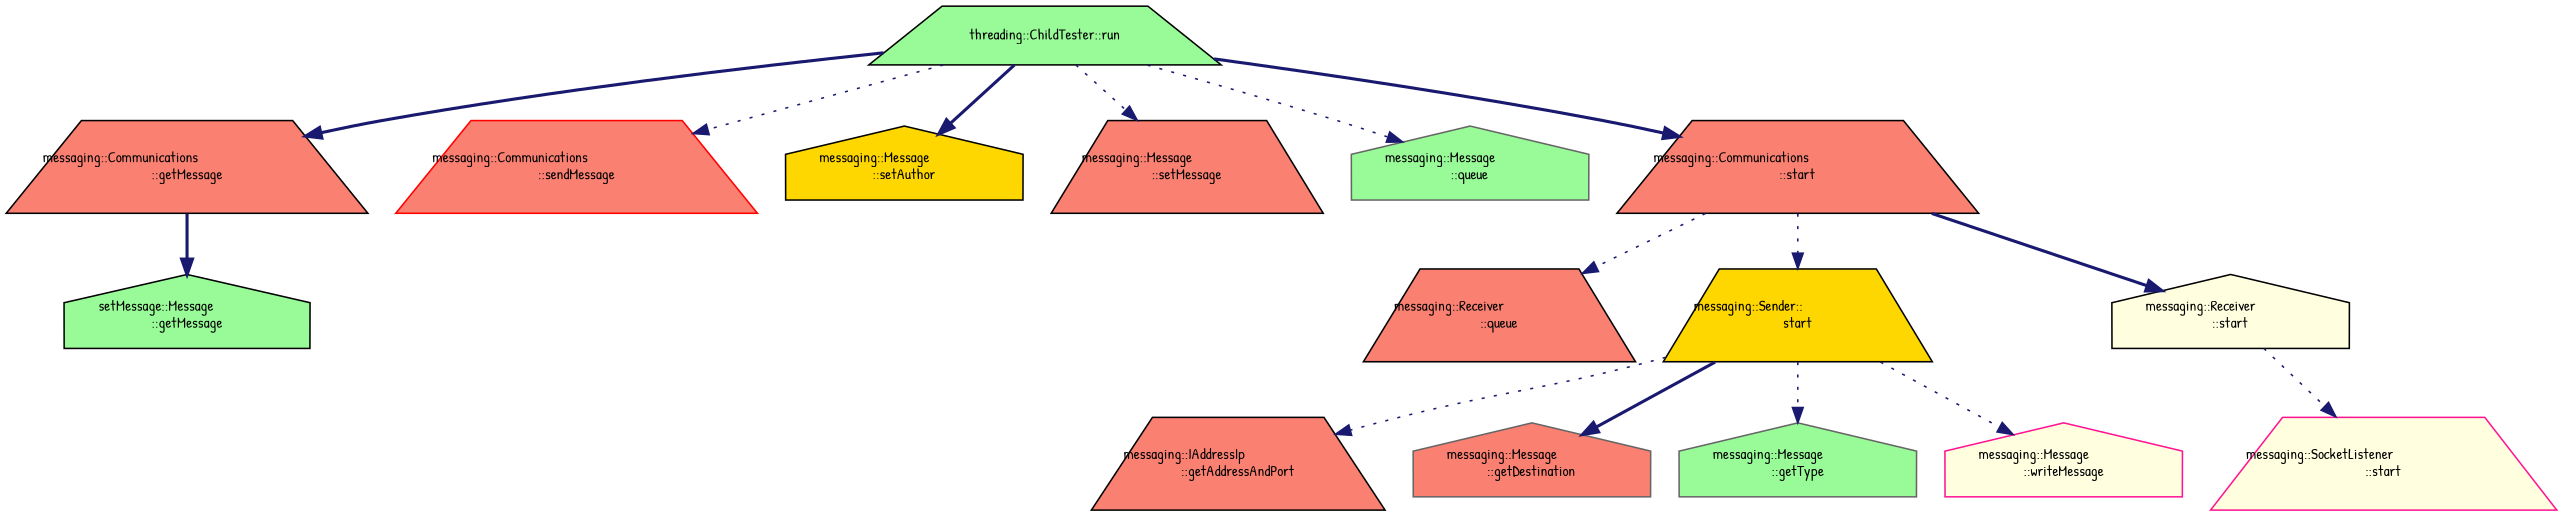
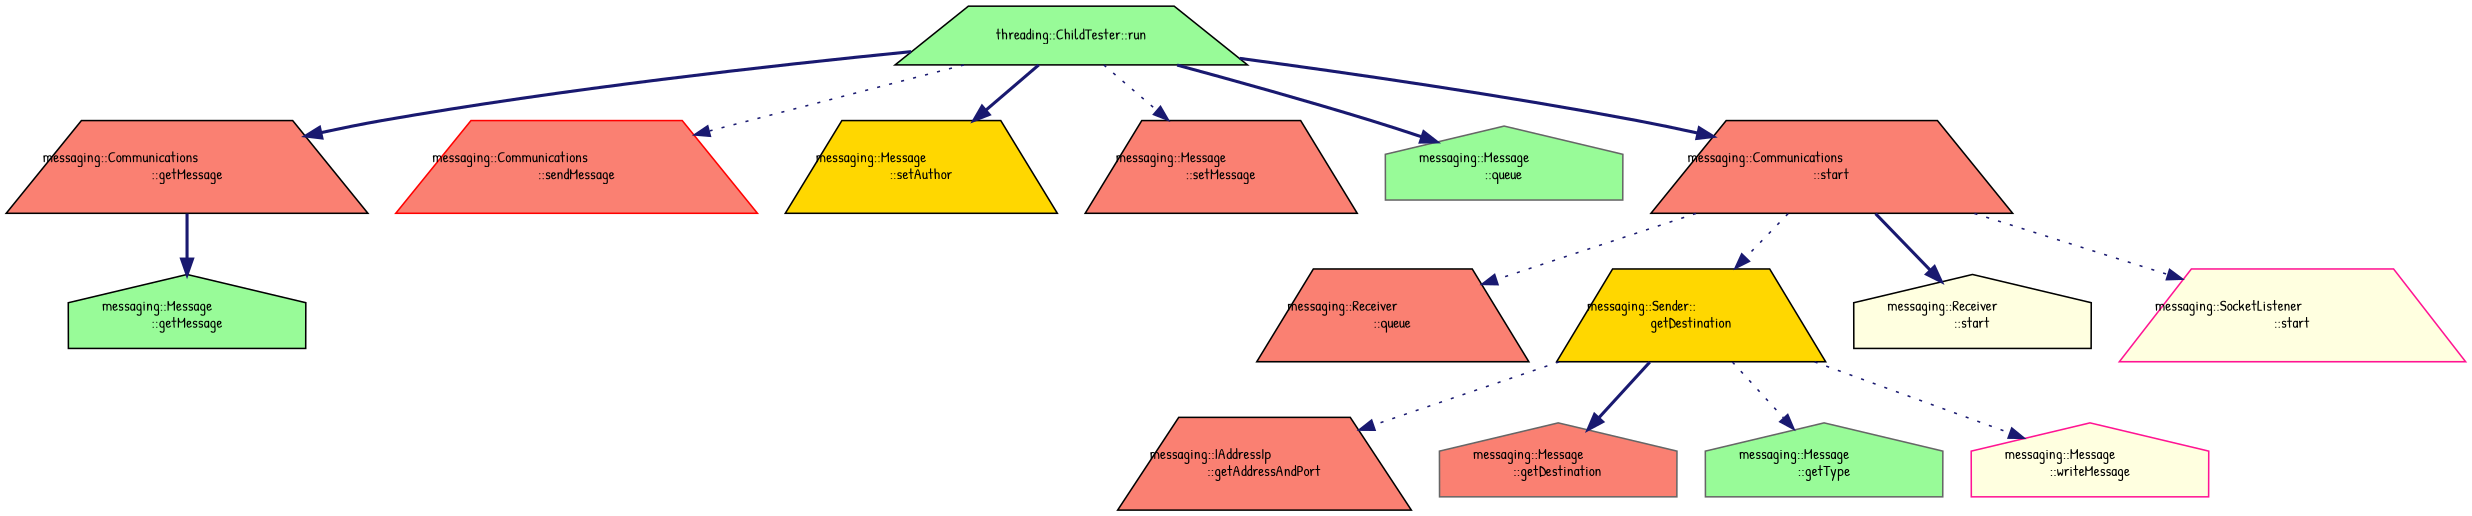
edge "threading::ChildTester::run" -> "messaging::Message ::queue": style dotted -> bold
node "messaging::Message ::setAuthor": shape house -> trapezium
node "setMessage::Message ::getMessage": label "setMessage::Message ::getMessage" -> "messaging::Message ::getMessage"
node "messaging::Sender:: start": label "messaging::Sender:: start" -> "messaging::Sender:: getDestination"
edge "messaging::Receiver ::start" -> "messaging::SocketListener ::start": now "messaging::Communications ::start" -> "messaging::SocketListener ::start"
